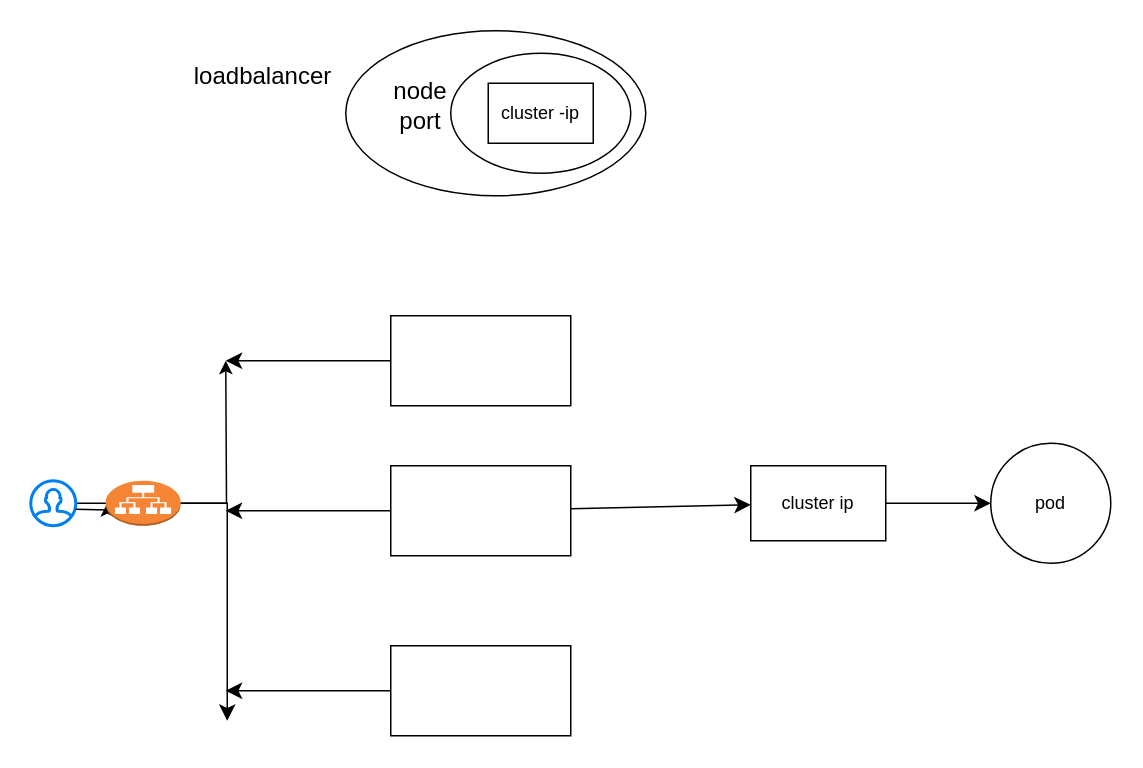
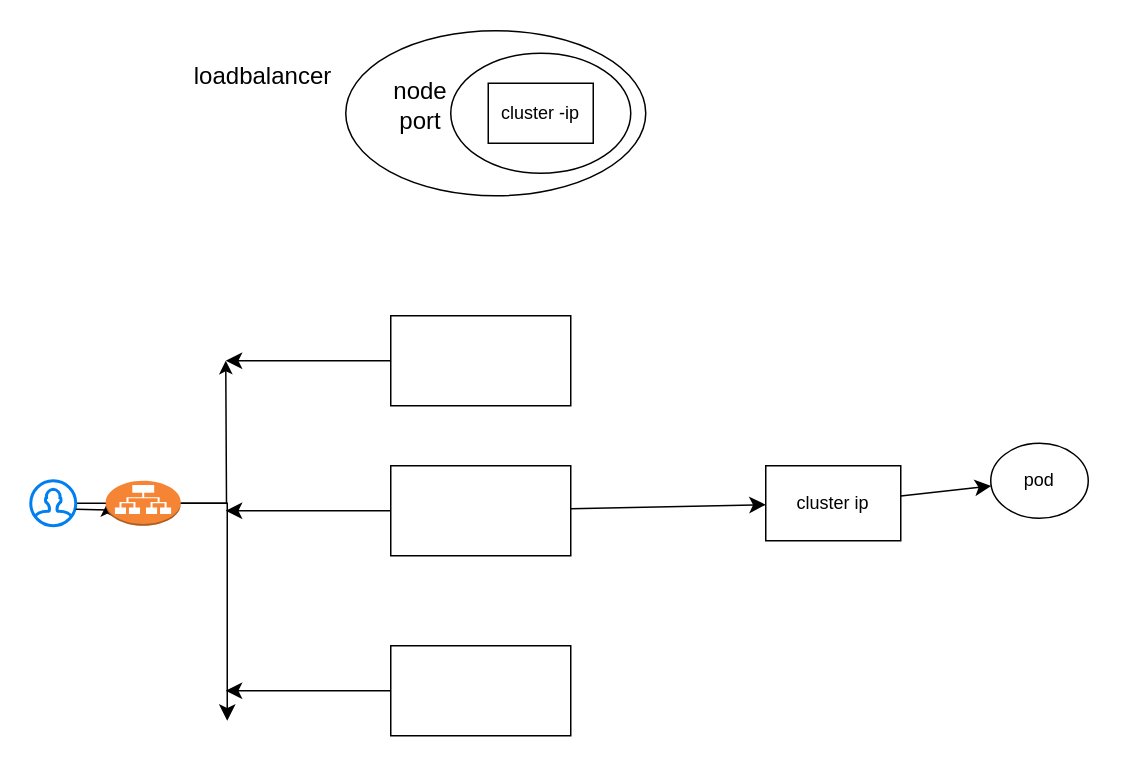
node "cluster ip": moved (818, 503) -> (833, 503)
node "pod": size 120x120 -> 98x75
